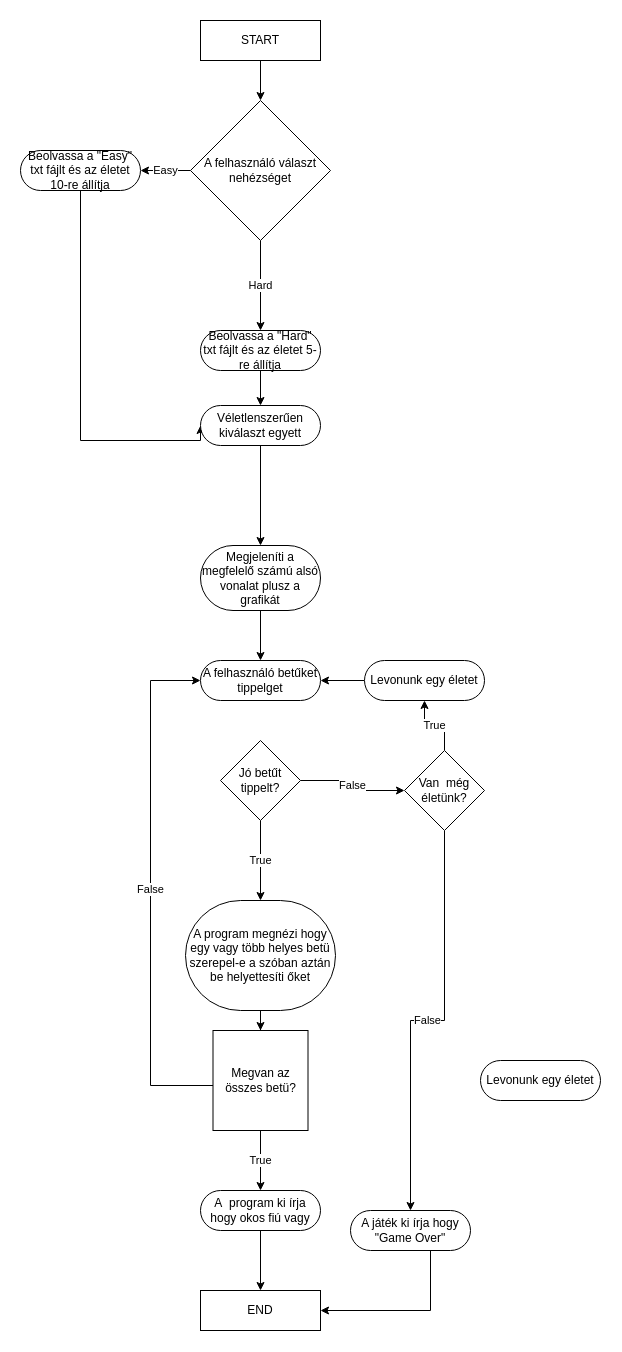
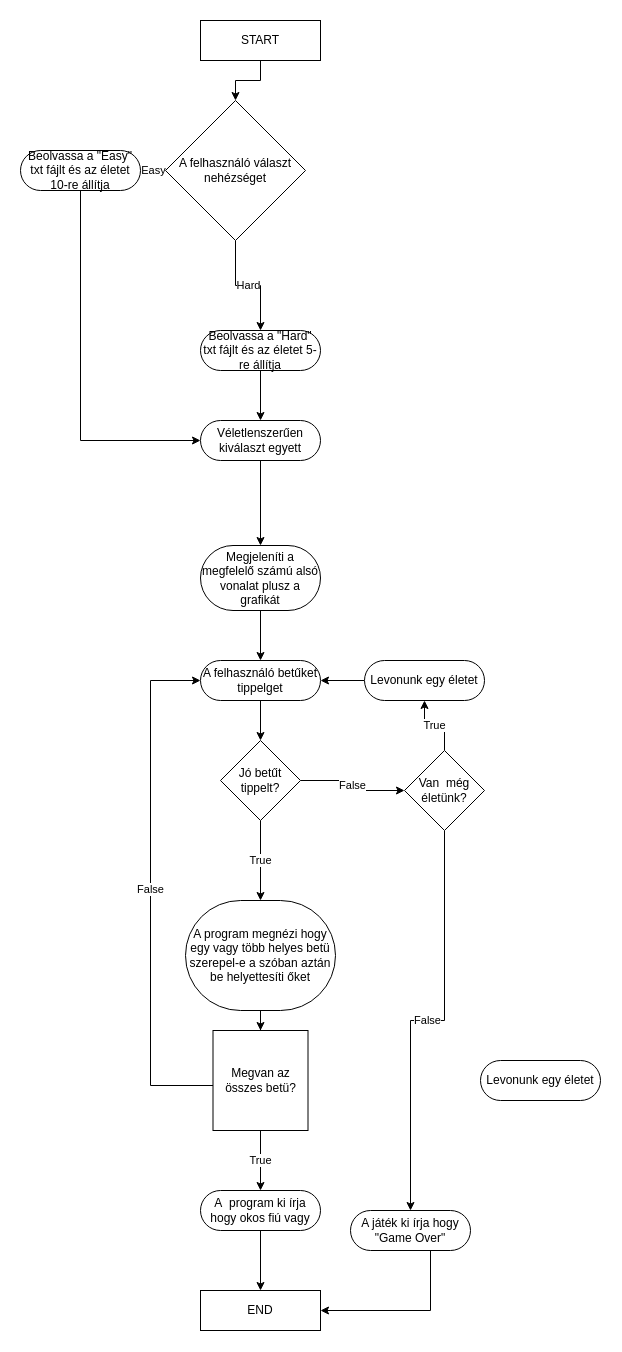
node "A felhasználó választ nehézséget": moved (261, 171) -> (236, 171)
node "Véletlenszerűen kiválaszt egyett": moved (261, 426) -> (261, 441)
edge "A felhasználó betűket tippelget" -> "Jó betűt tippelt?": added
